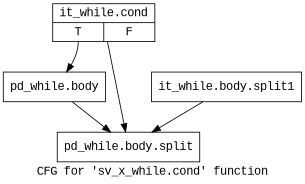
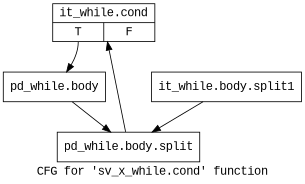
edge "it_while.cond" -> "pd_while.body.split": reversed
